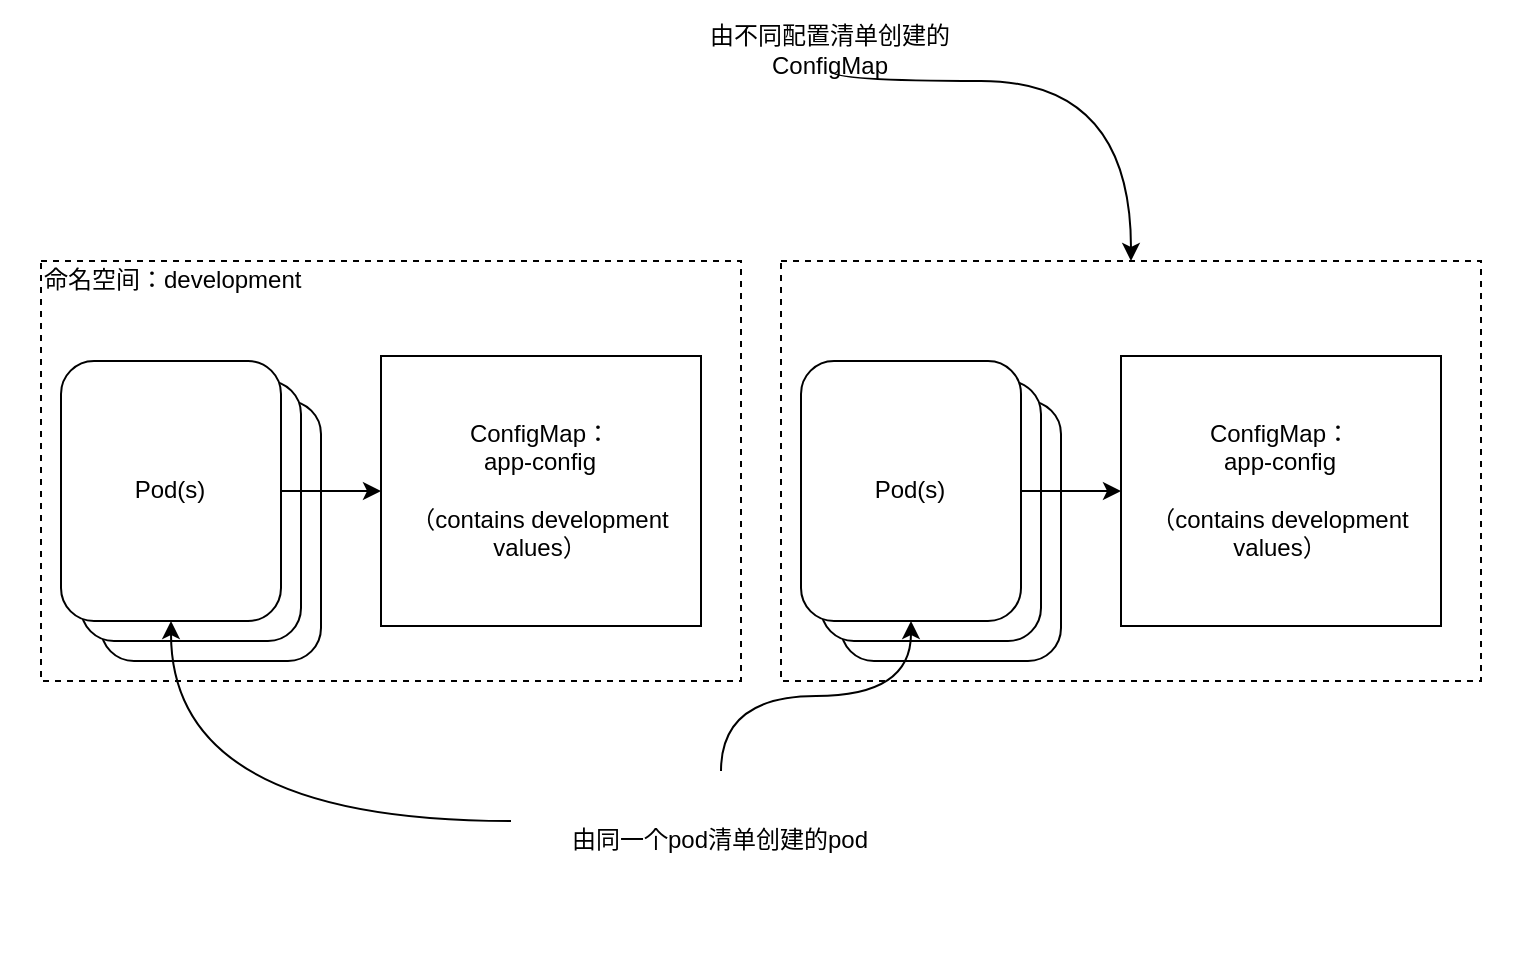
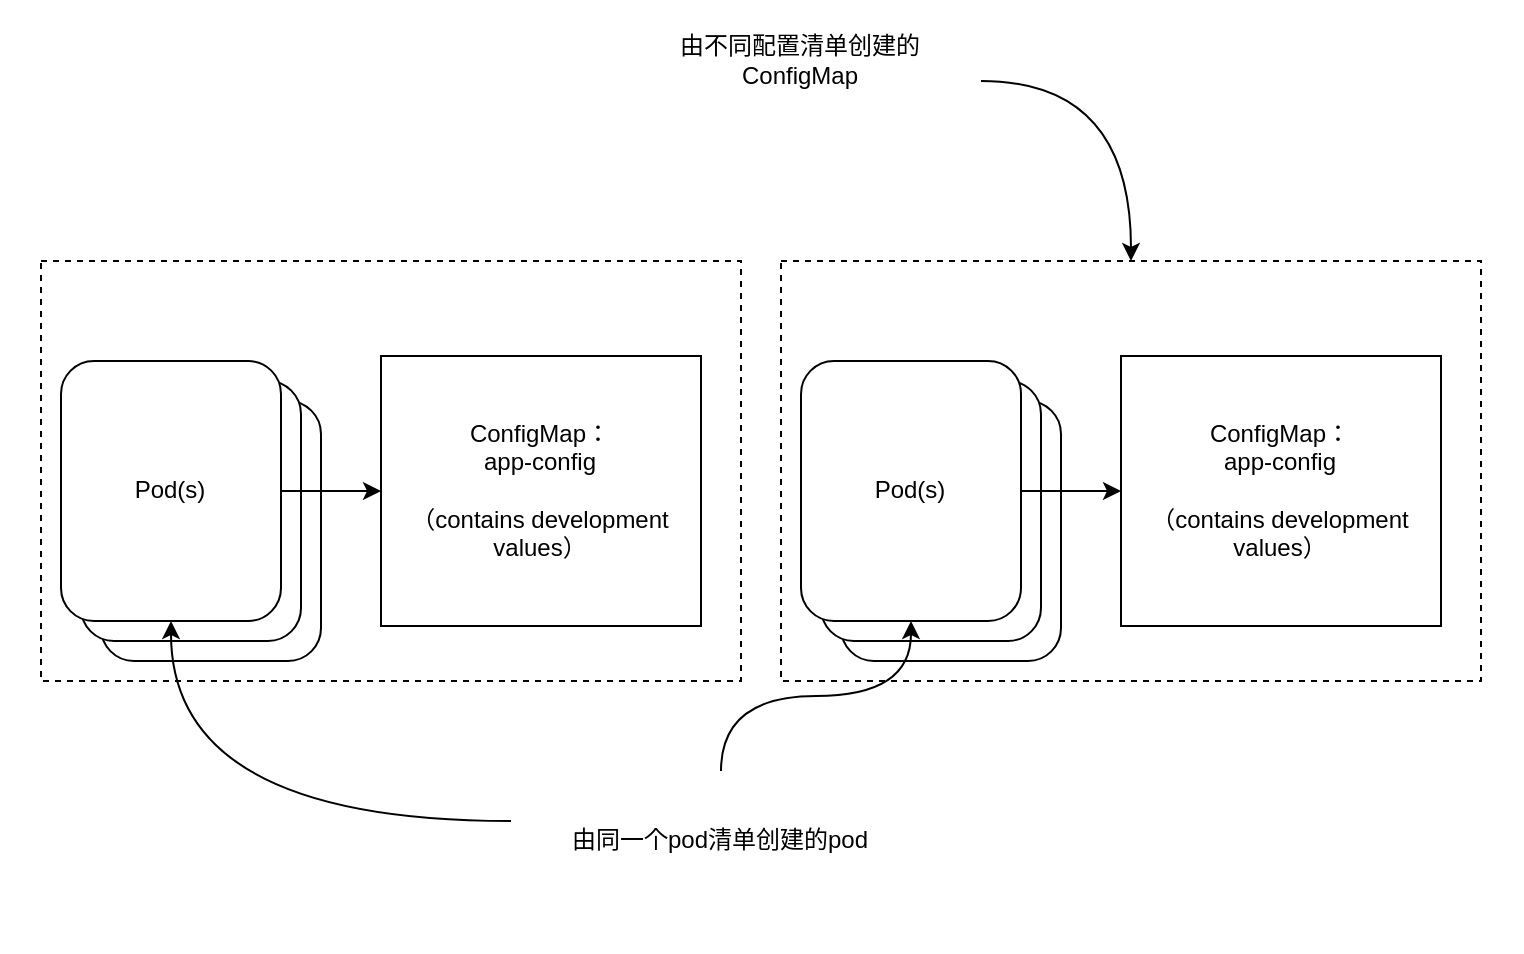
node "由不同配置清单创建的ConfigMap": moved (831, 51) -> (801, 61)
node "命名空间：development": removed
